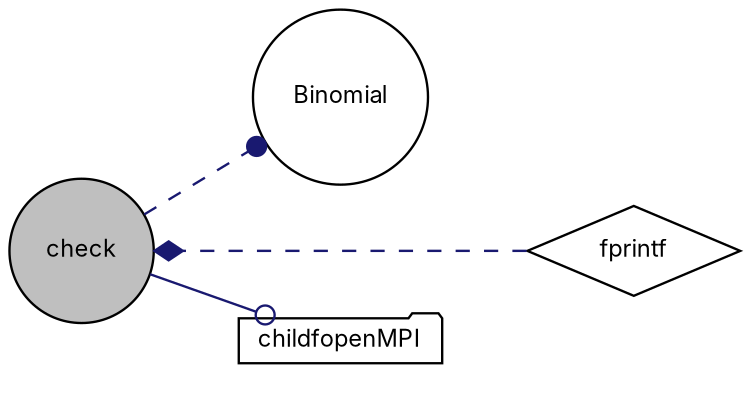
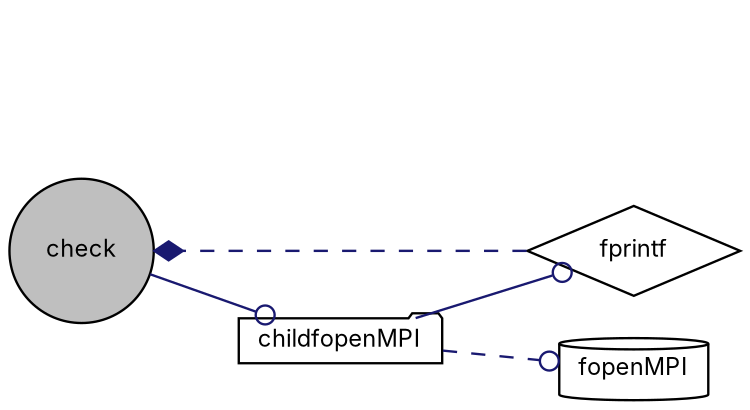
node "Binomial": removed
edge "childfopenMPI" -> "fprintf": added
node "fopenMPI": added
